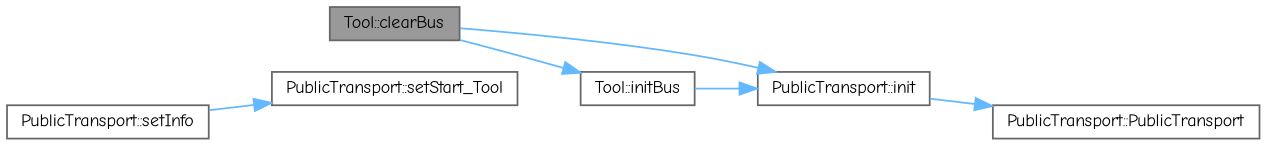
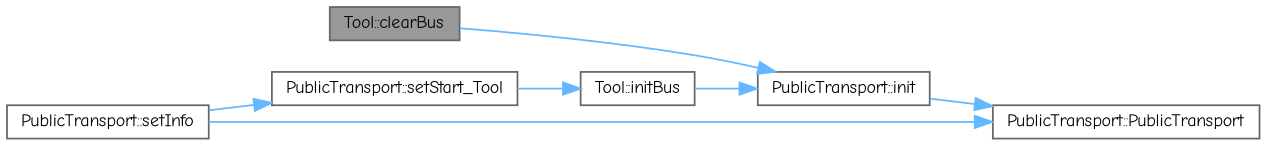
edge "Tool::clearBus" -> "Tool::initBus": now "PublicTransport::setStart_Tool" -> "Tool::initBus"
edge "PublicTransport::setInfo" -> "PublicTransport::PublicTransport": added
